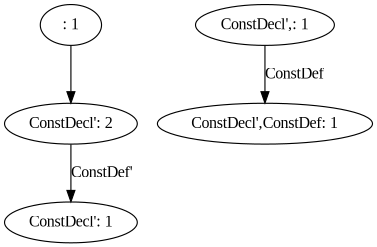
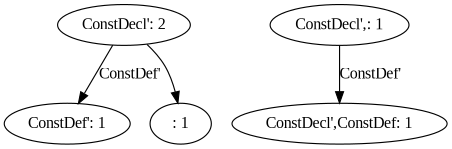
edge ": 1" -> "ConstDecl': 2": reversed
edge "ConstDecl',: 1" -> "ConstDecl',ConstDef: 1": label "ConstDef" -> "ConstDef'"
node "ConstDecl': 1": label "ConstDecl': 1" -> "ConstDef': 1"
